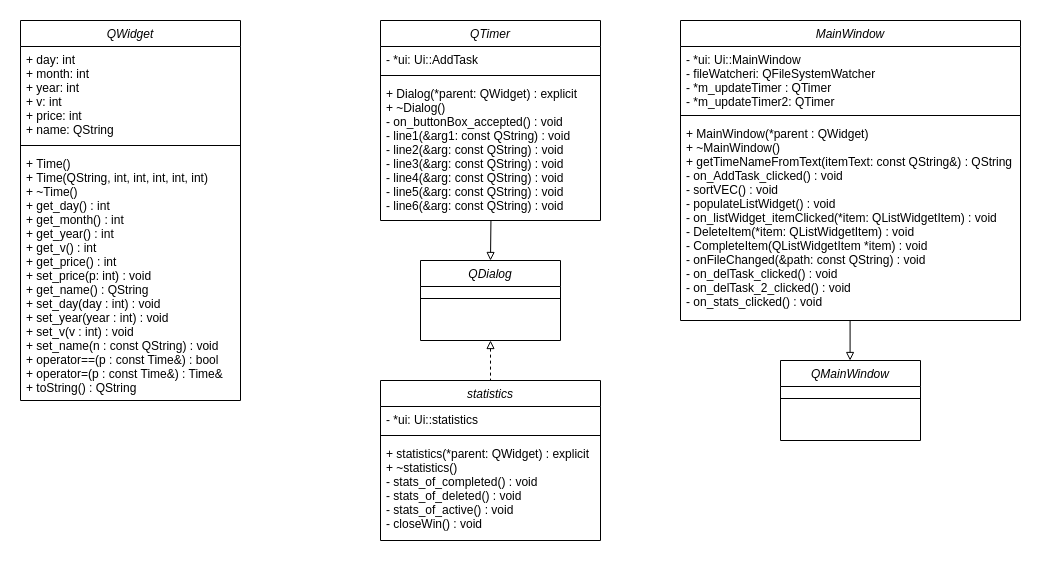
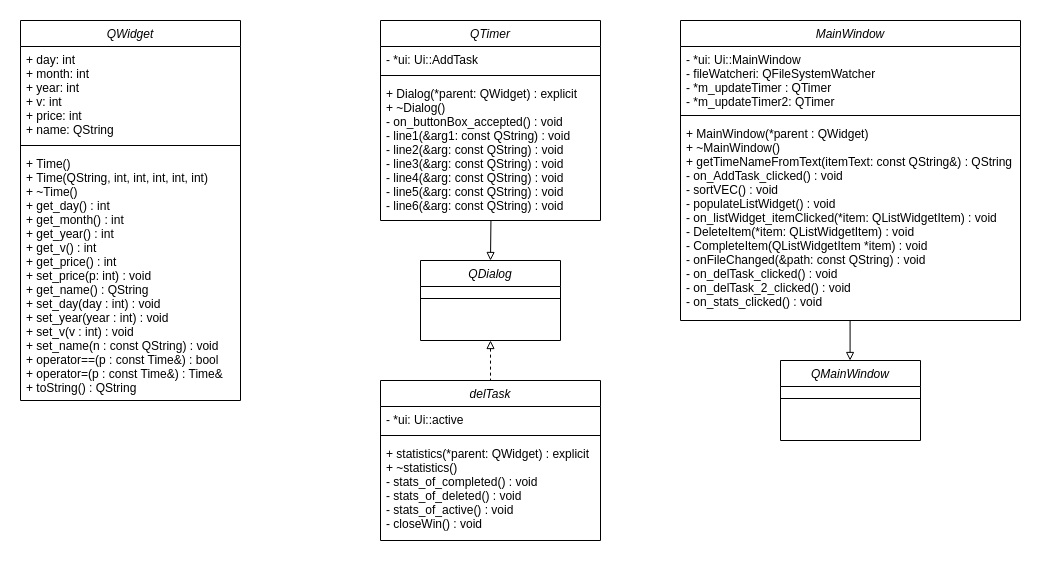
node "statistics": label "statistics" -> "delTask"
node "- *ui: Ui::statistics": label "- *ui: Ui::statistics" -> "- *ui: Ui::active"
